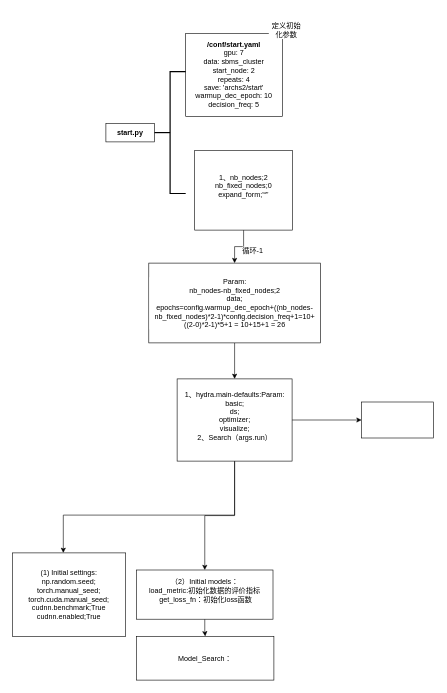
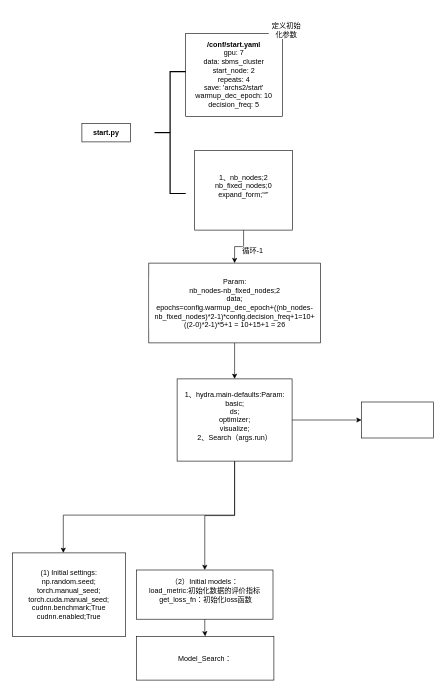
node "start.py": moved (130, 133) -> (106, 133)
